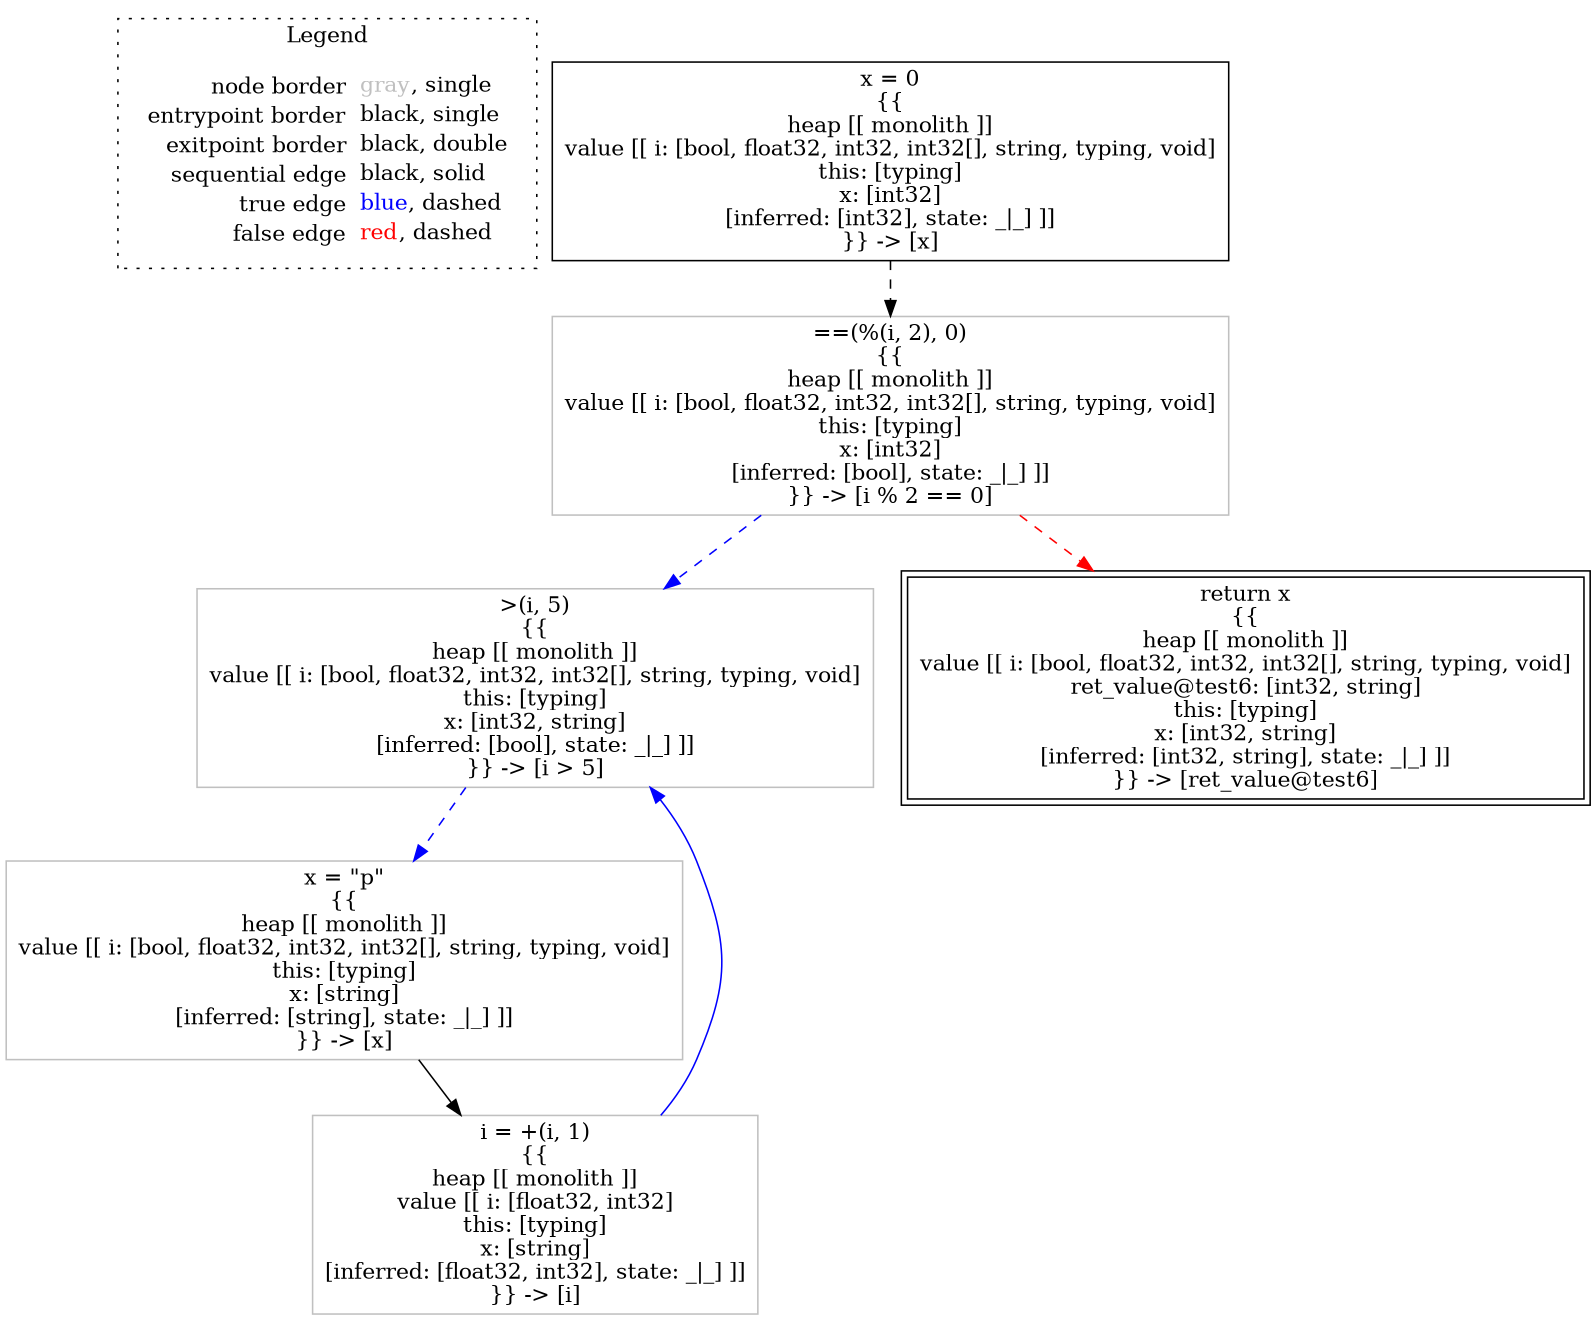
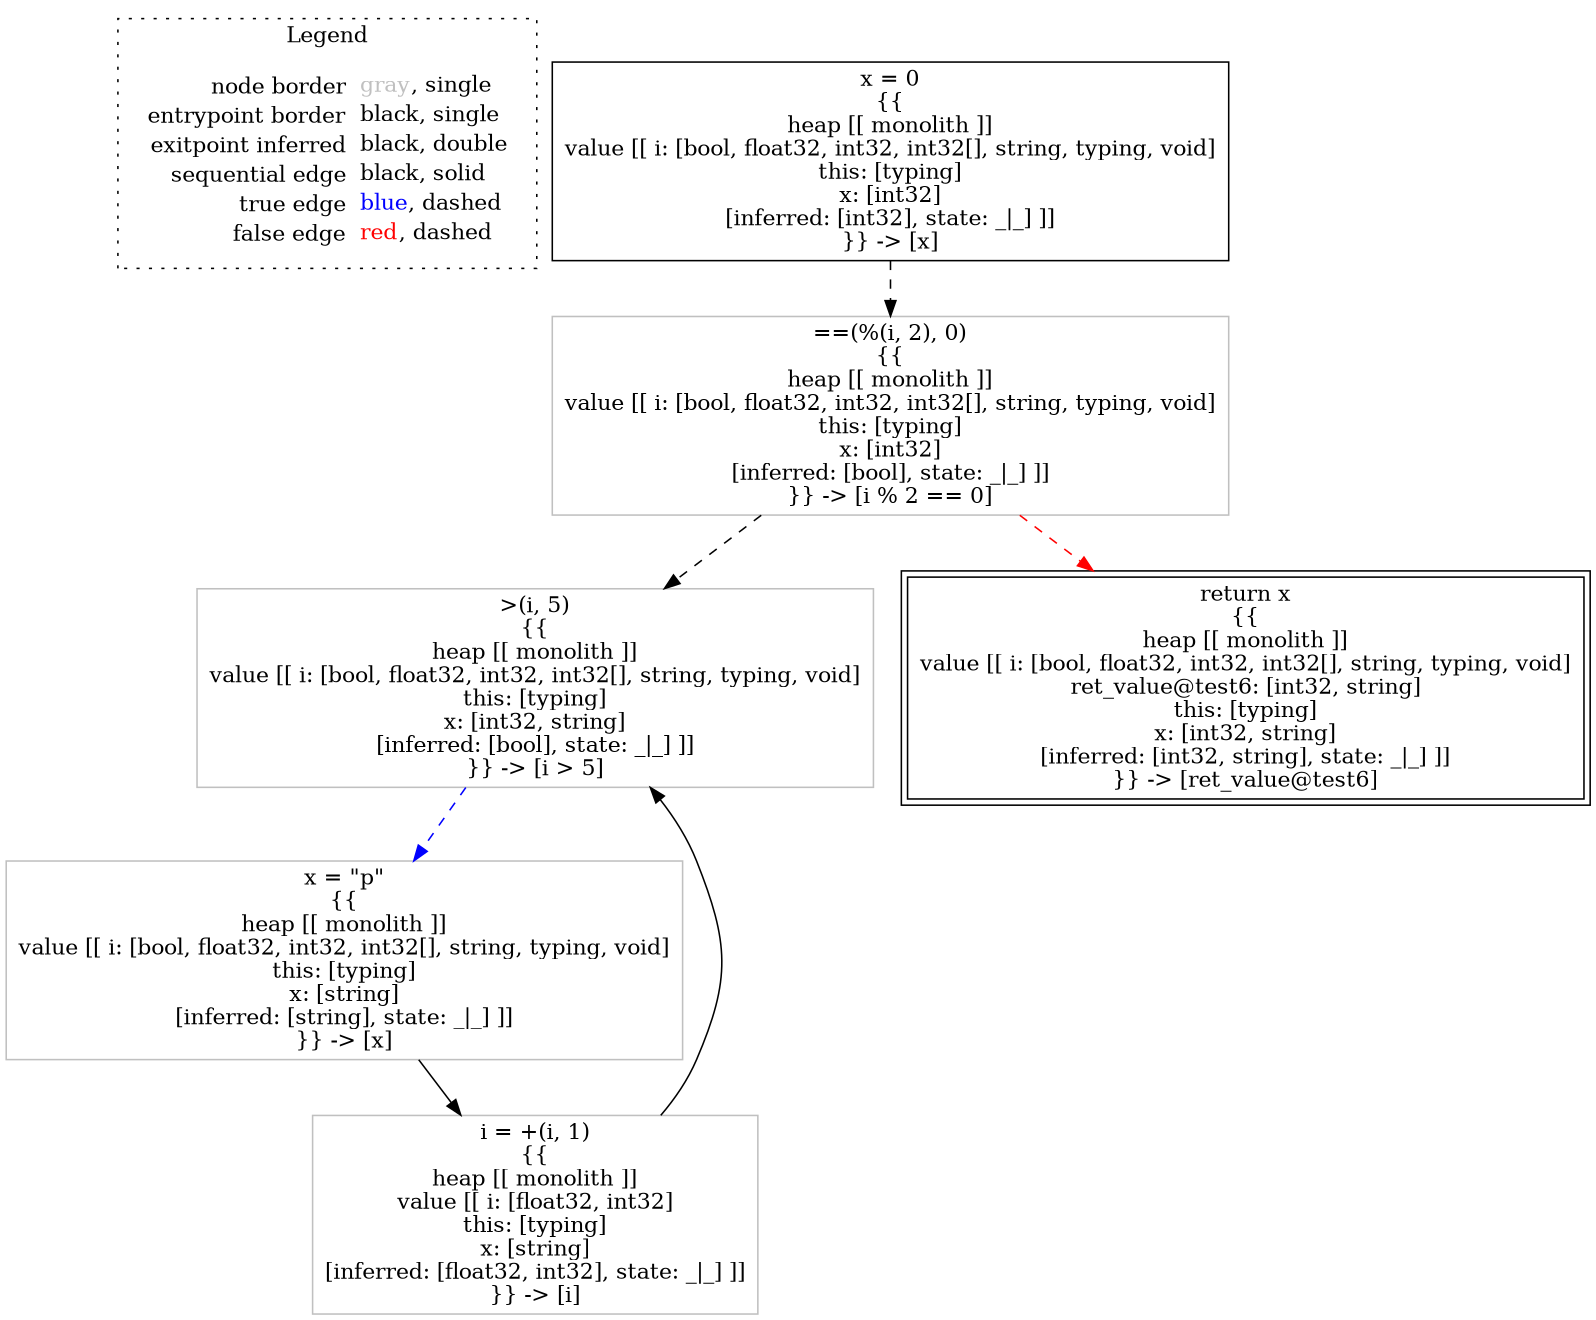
node "node border": text "exitpoint border" -> "exitpoint inferred"
edge "==(%(i, 2), 0)" -> ">(i, 5)": color blue -> black
edge "i = +(i, 1)" -> ">(i, 5)": color blue -> black
